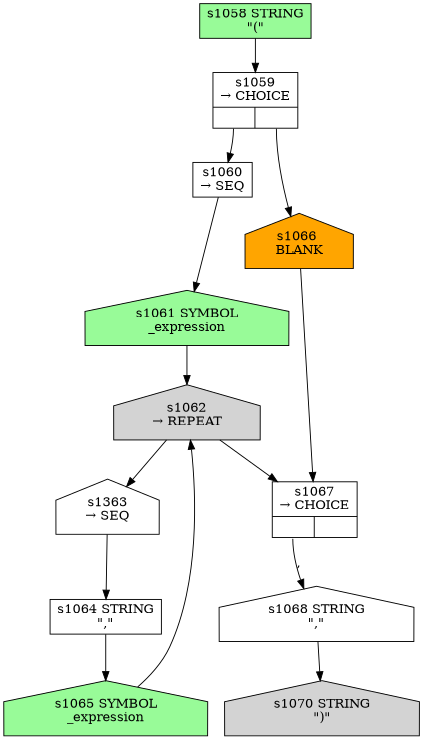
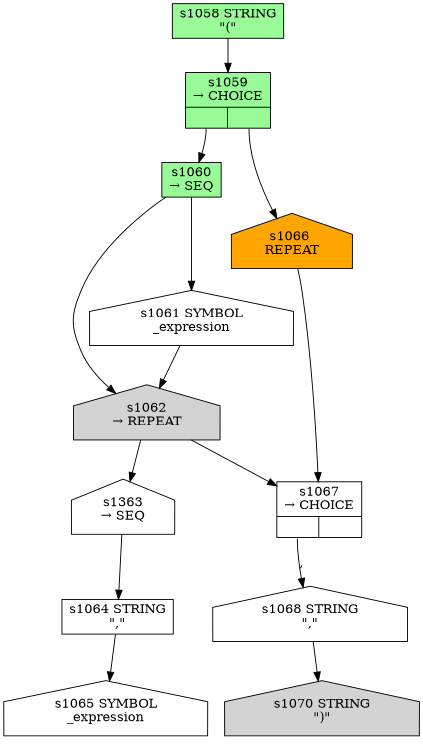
node "s1059": fillcolor white -> palegreen
node "s1060 → SEQ": fillcolor white -> palegreen
node "s1066 BLANK": label "s1066 BLANK" -> "s1066 REPEAT"
node "s1061 SYMBOL _expression": fillcolor palegreen -> white
edge "s1065 SYMBOL _expression" -> "s1062 → REPEAT": now "s1060 → SEQ" -> "s1062 → REPEAT"
node "s1065 SYMBOL _expression": fillcolor palegreen -> white
